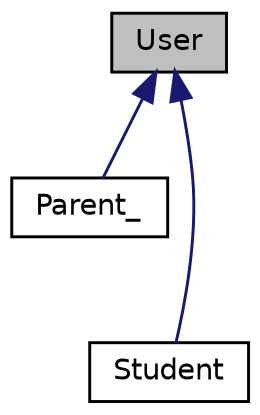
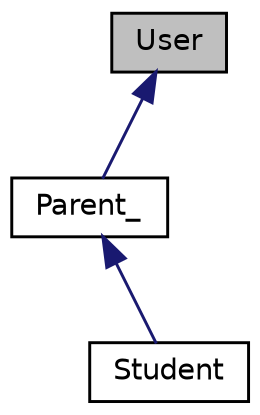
edge "Student" -> "User": now "Student" -> "Parent_"
